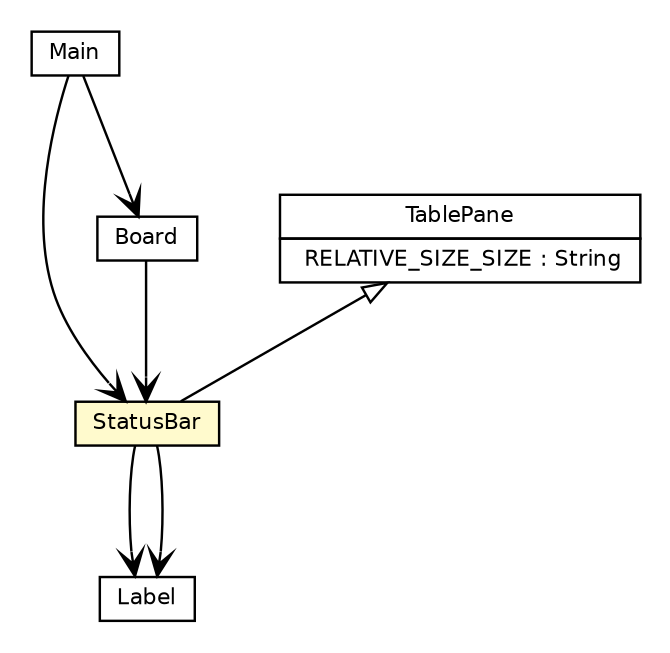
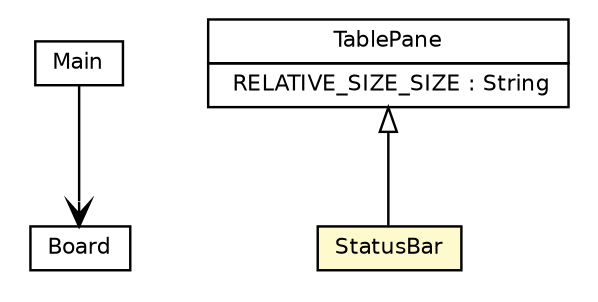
edge "Main" -> "StatusBar": removed
edge "Board" -> "StatusBar": removed
node "Label": removed
